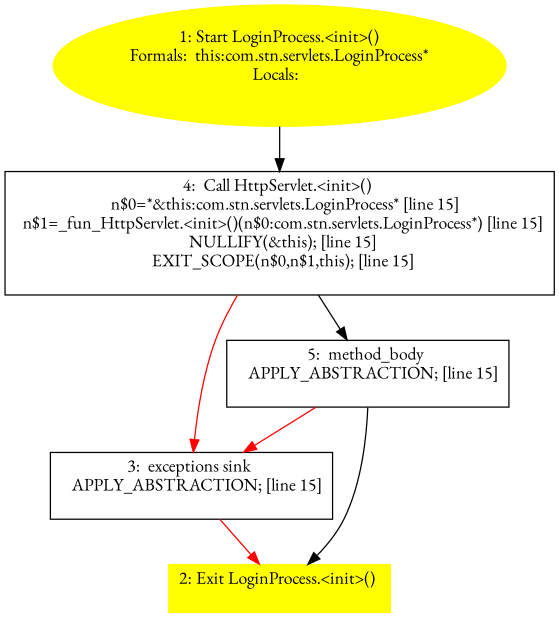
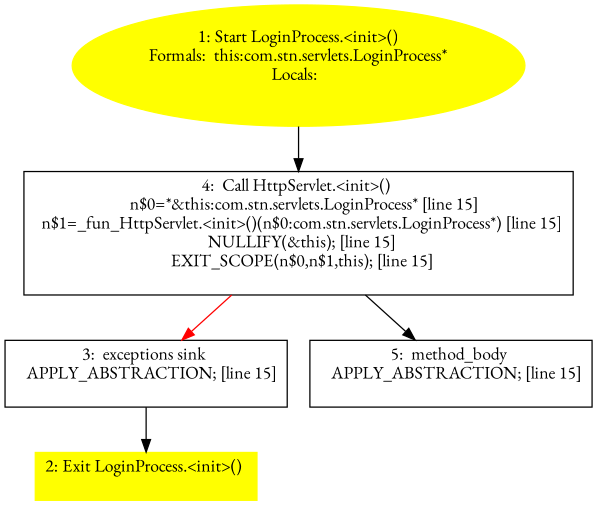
edge "5:  method_body APPLY_ABSTRACTION; [line 15]" -> "3:  exceptions sink APPLY_ABSTRACTION; [line 15]": removed
edge "5:  method_body APPLY_ABSTRACTION; [line 15]" -> "2: Exit LoginProcess.<init>()": removed
edge "3:  exceptions sink APPLY_ABSTRACTION; [line 15]" -> "2: Exit LoginProcess.<init>()": color red -> black
